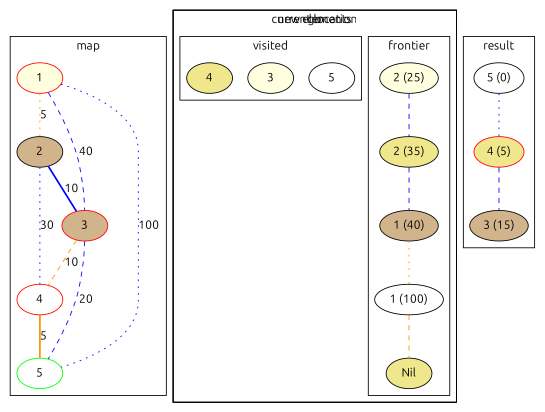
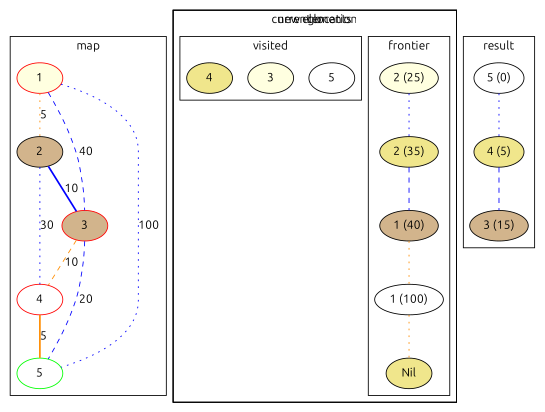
edge "2 (25)" -- "2 (35)": style dashed -> dotted
node "4 (5)": color red -> black
edge "1 (100)" -- "Nil": style dashed -> dotted
